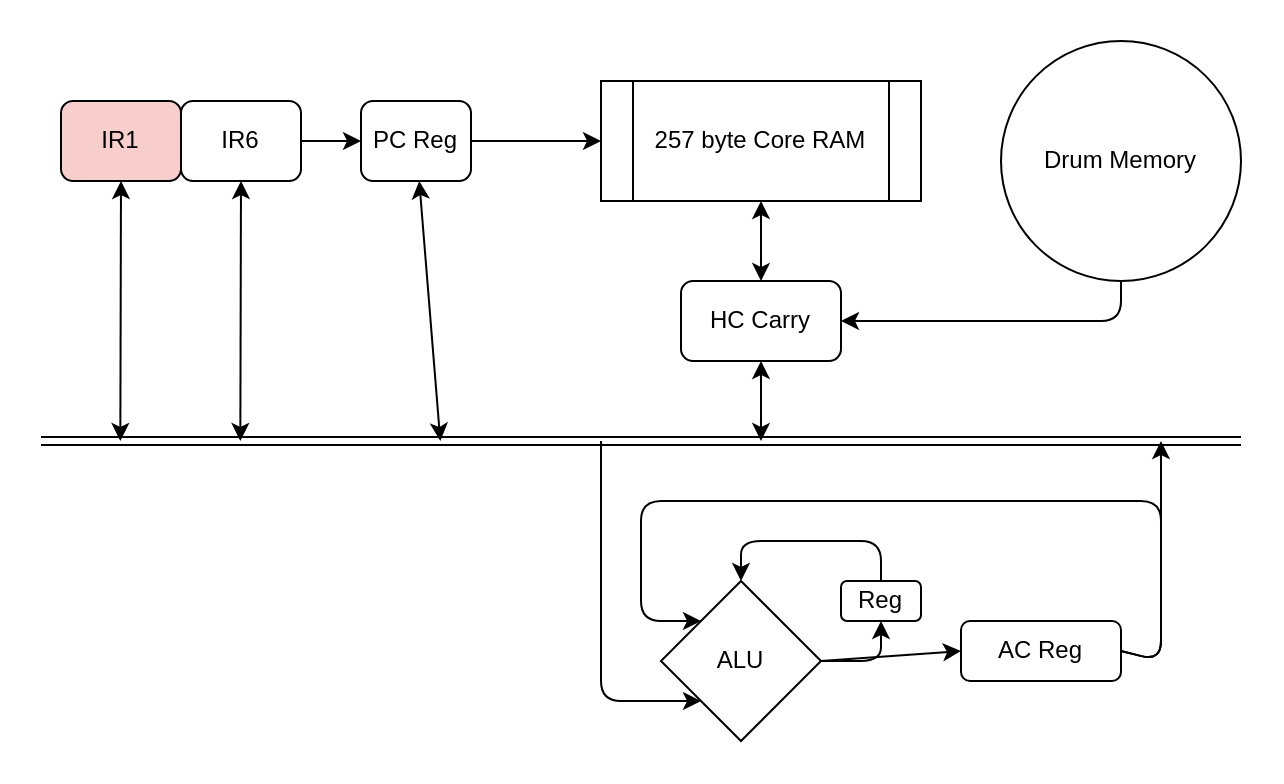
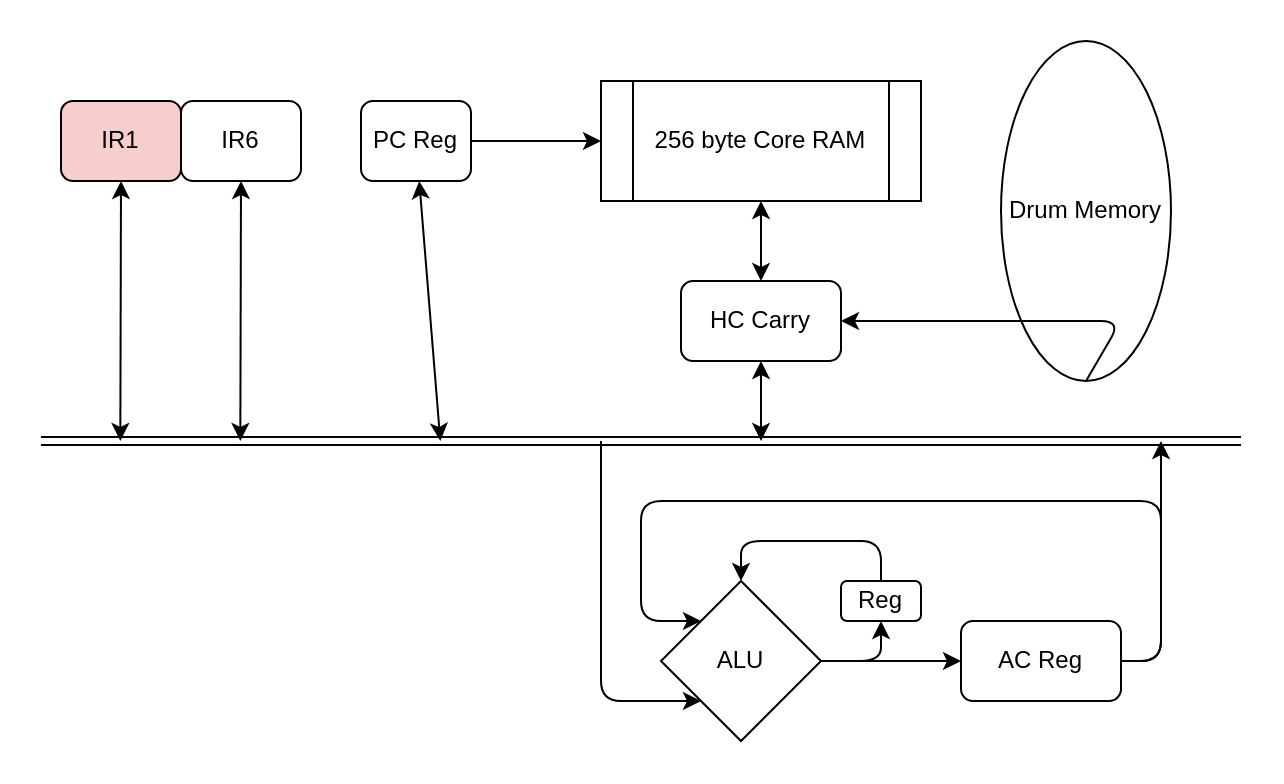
edge "IR6" -> "PC Reg": removed
node "257 byte Core RAM": label "257 byte Core RAM" -> "256 byte Core RAM"
node "Drum Memory": size 240x240 -> 170x340
node "AC Reg": size 160x60 -> 160x80
